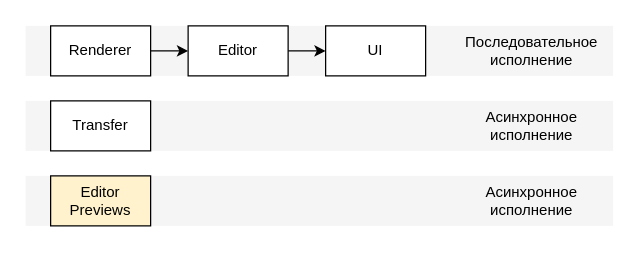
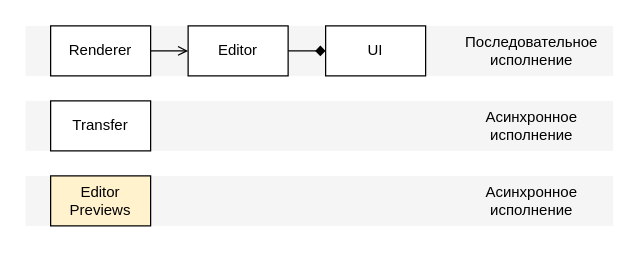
edge "Renderer" -> "Editor": arrowhead classic -> open
edge "Editor" -> "UI": arrowhead classic -> diamond
